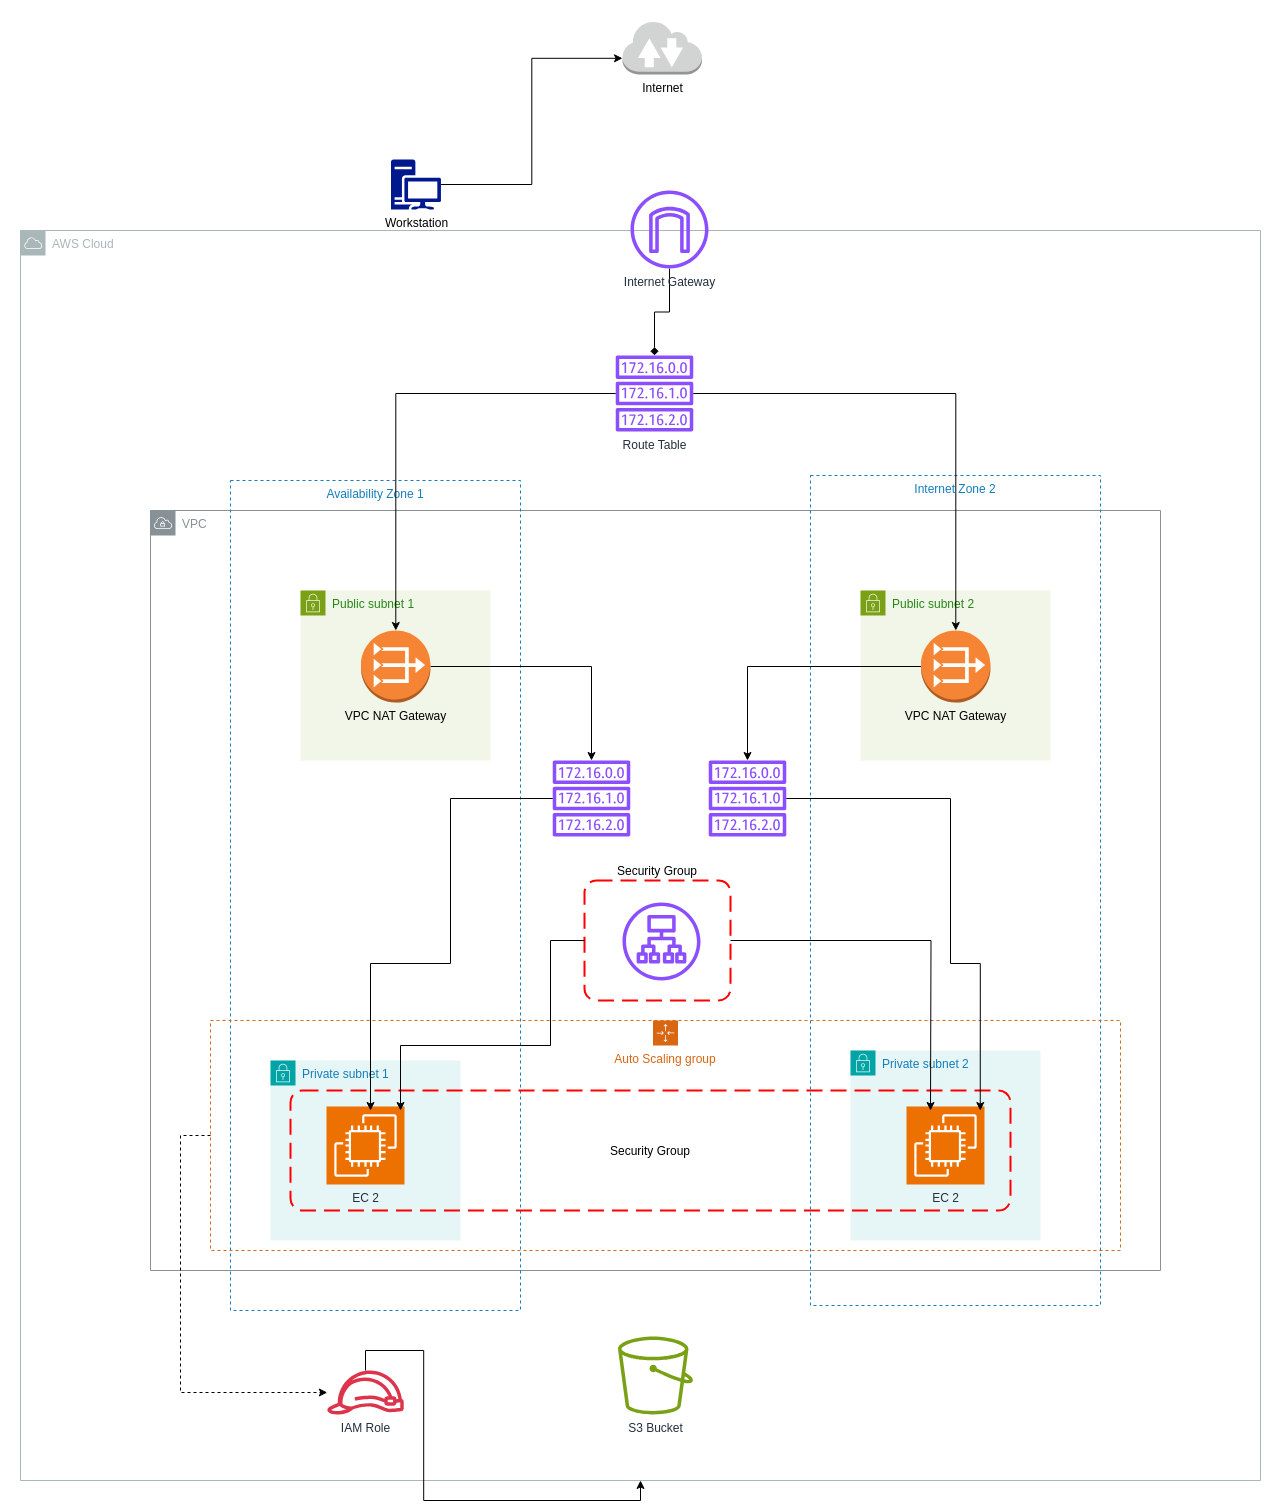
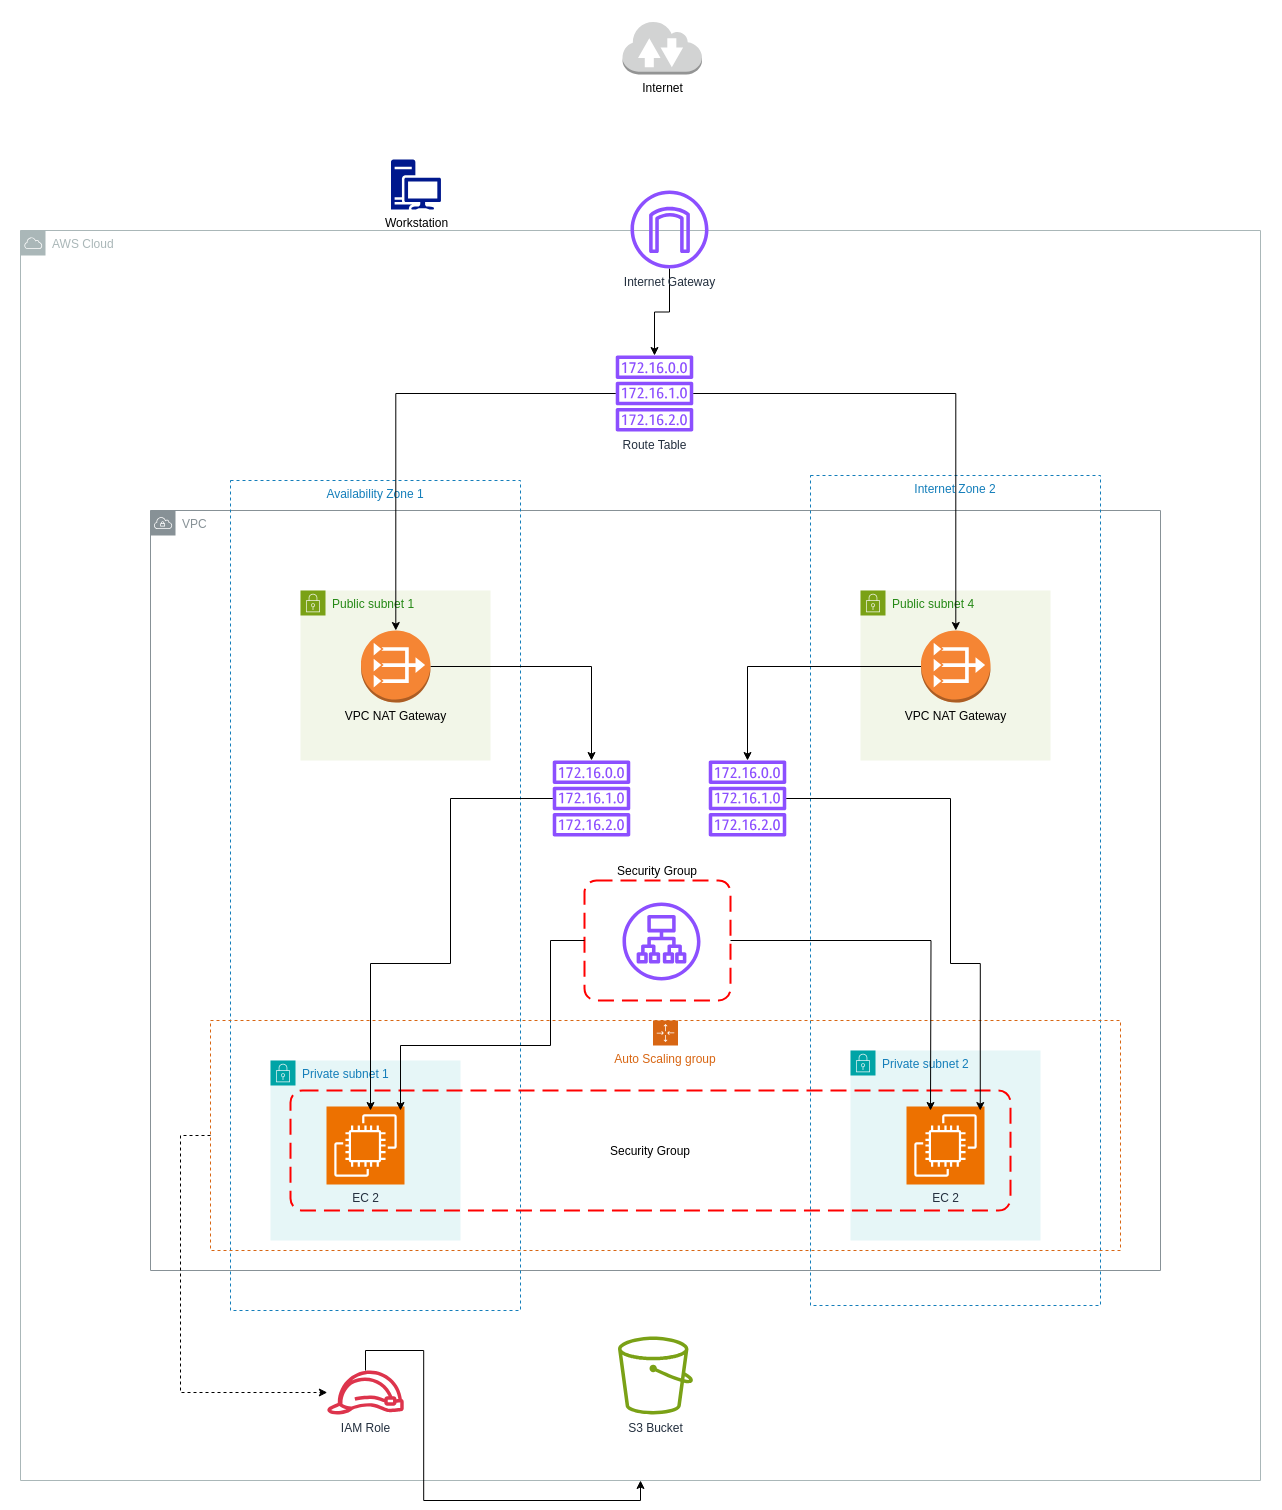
edge "Workstation" -> "Internet": removed
edge "Internet Gateway" -> "Route Table": arrowhead diamond -> classic
node "Public subnet 2": label "Public subnet 2" -> "Public subnet 4"
